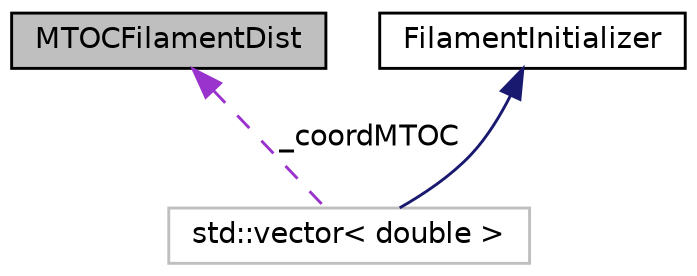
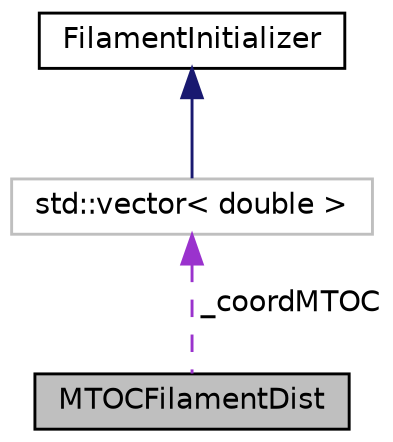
edge "std::vector< double >" -> "MTOCFilamentDist": reversed
